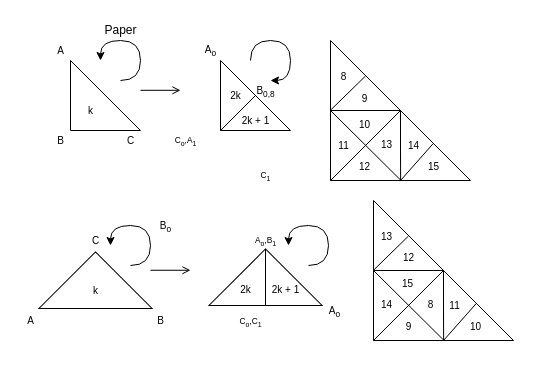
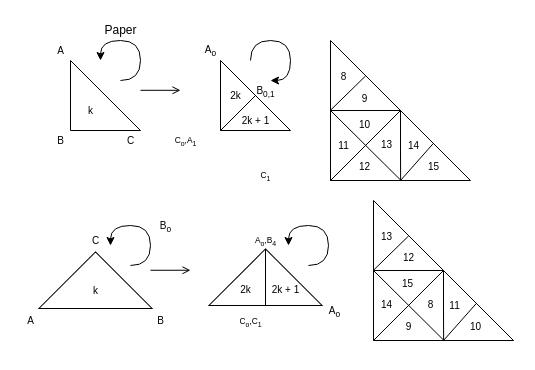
node "B0,8": label "B0,8" -> "B0,1"
node "Ao,B1": label "Ao,B1" -> "Ao,B4"
